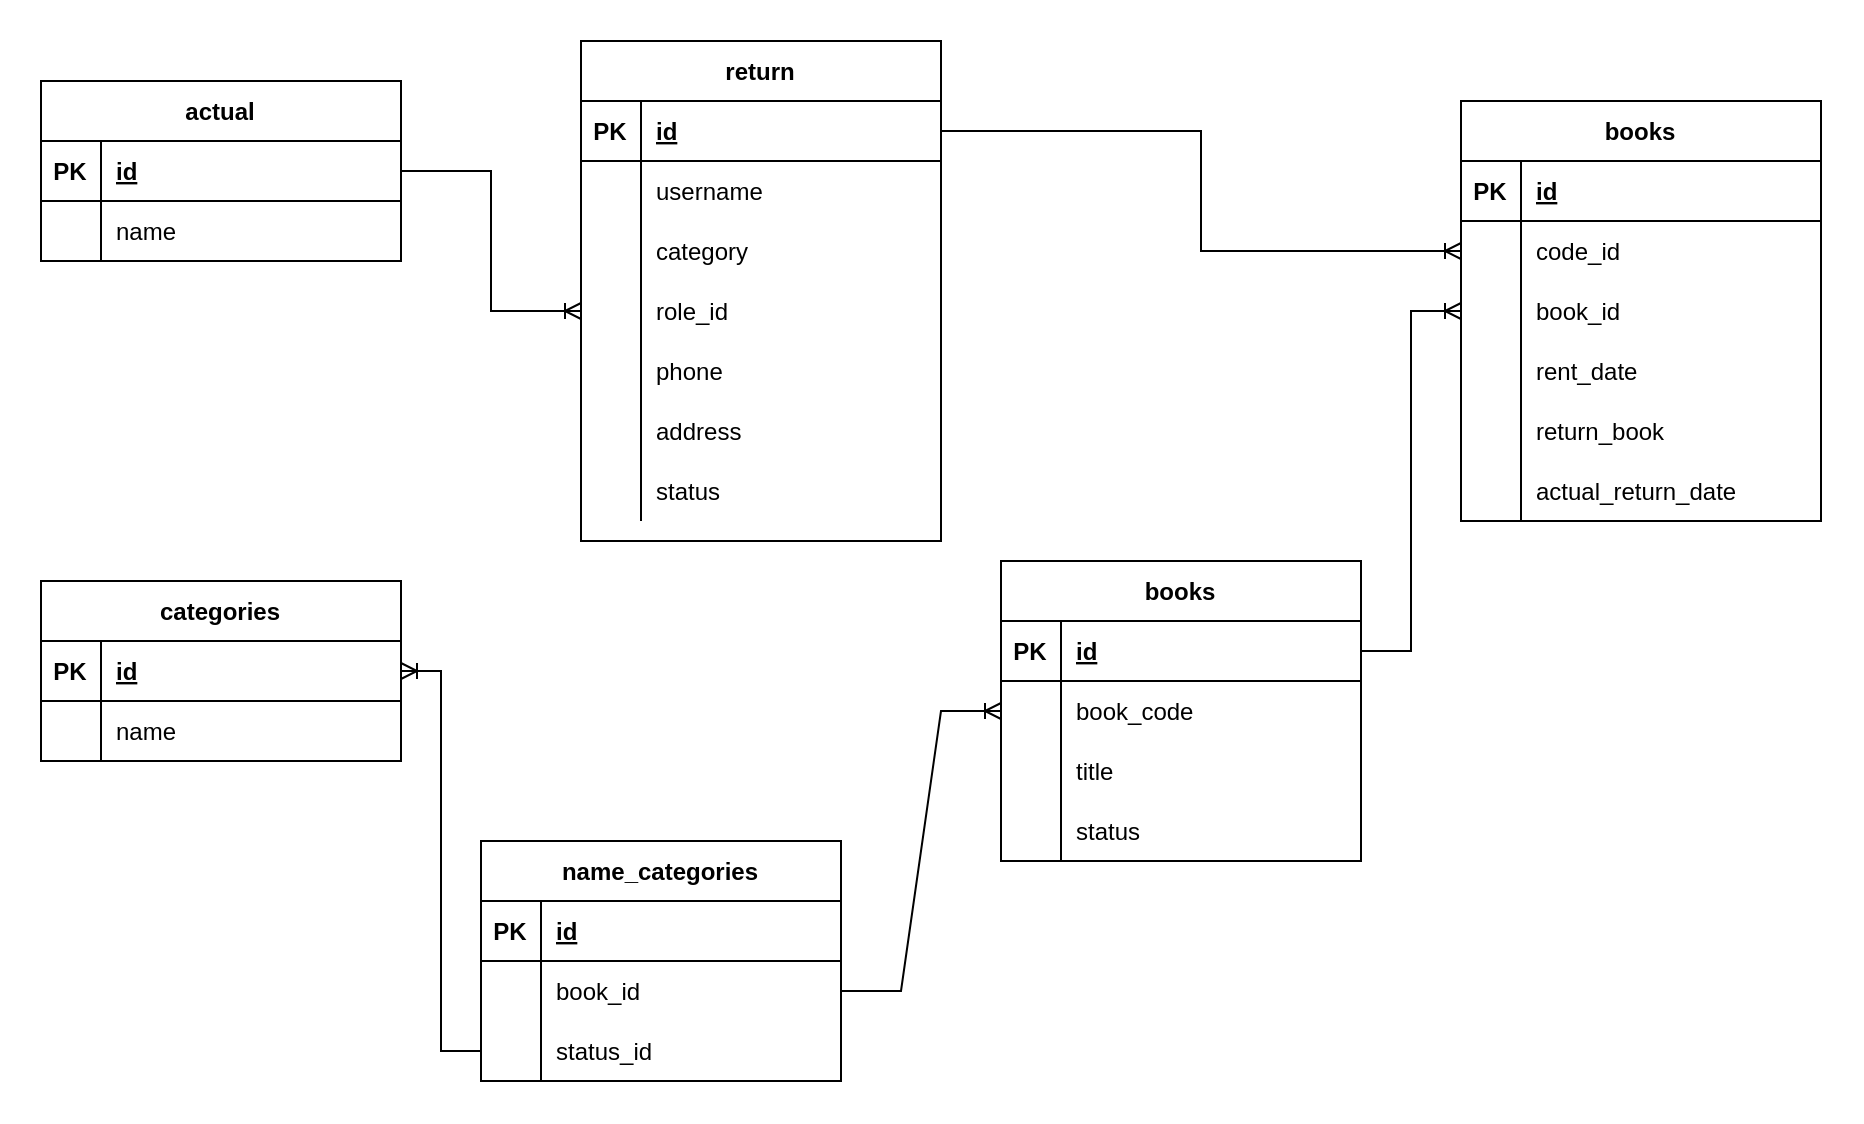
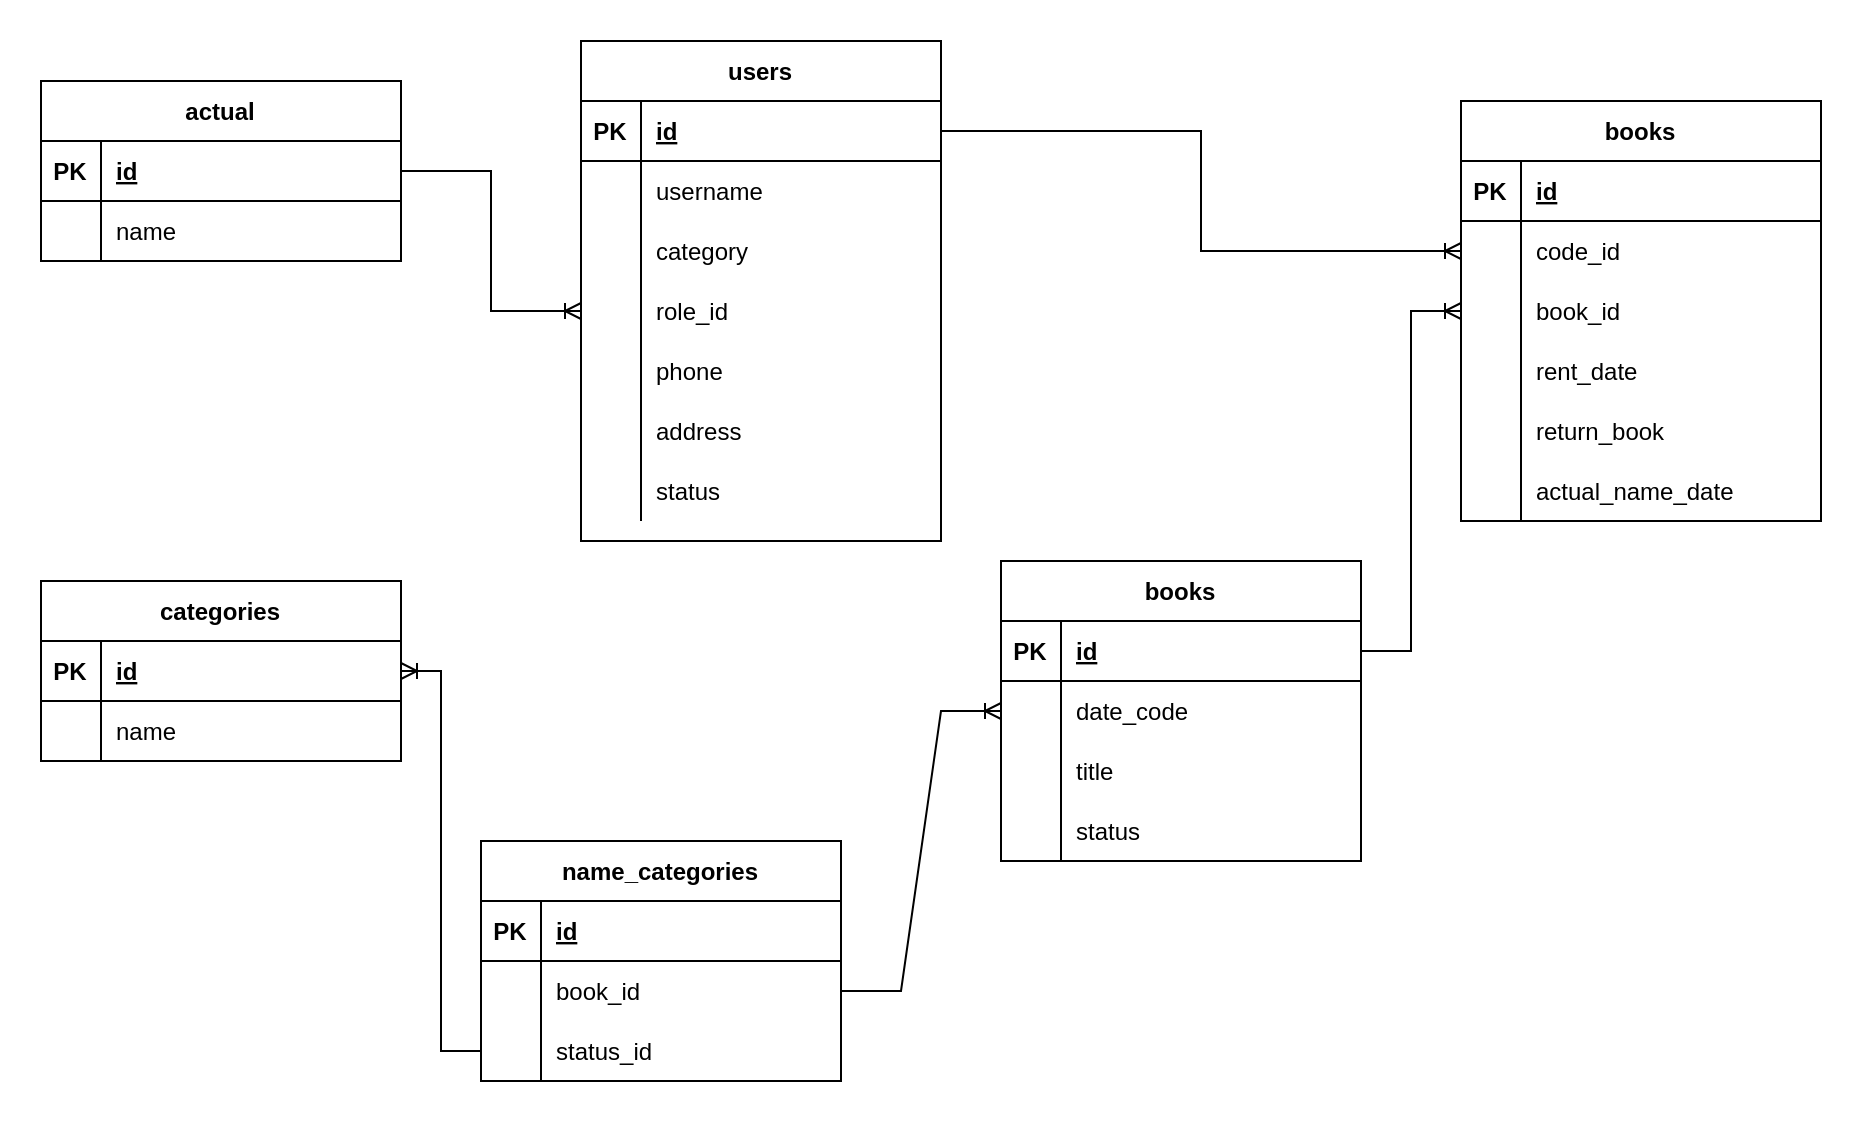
node "return": label "return" -> "users"
node "actual_return_date": label "actual_return_date" -> "actual_name_date"
node "book_code": label "book_code" -> "date_code"
